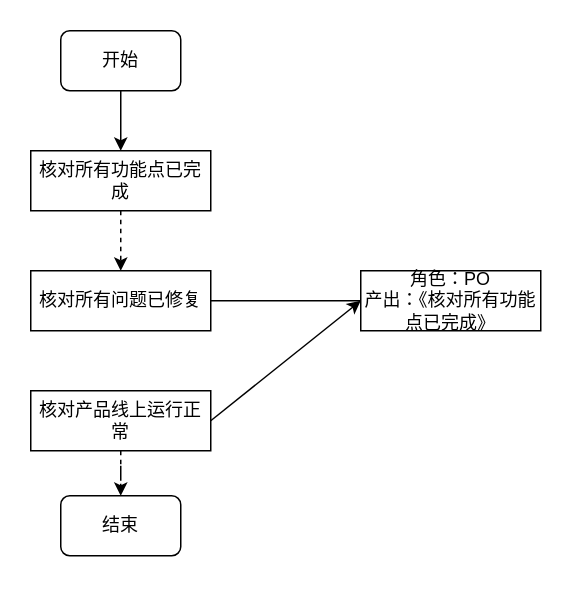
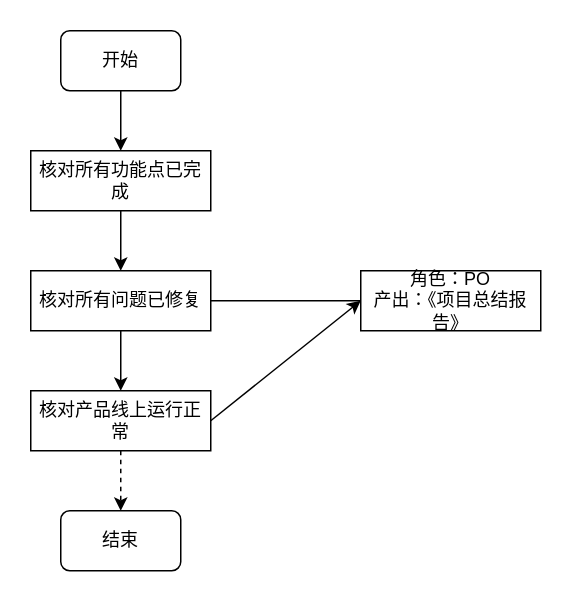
edge "核对所有功能点已完成" -> "核对所有问题已修复": style dashed -> solid
node "角色：PO 产出：《核对所有功能点已完成》": label "角色：PO 产出：《核对所有功能点已完成》" -> "角色：PO 产出：《项目总结报告》"
edge "核对所有问题已修复" -> "核对产品线上运行正常": added
node "结束": moved (121, 526) -> (121, 541)
